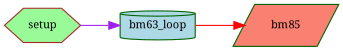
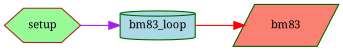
node "bm63_loop": label "bm63_loop" -> "bm83_loop"
node "bm85": label "bm85" -> "bm83"
